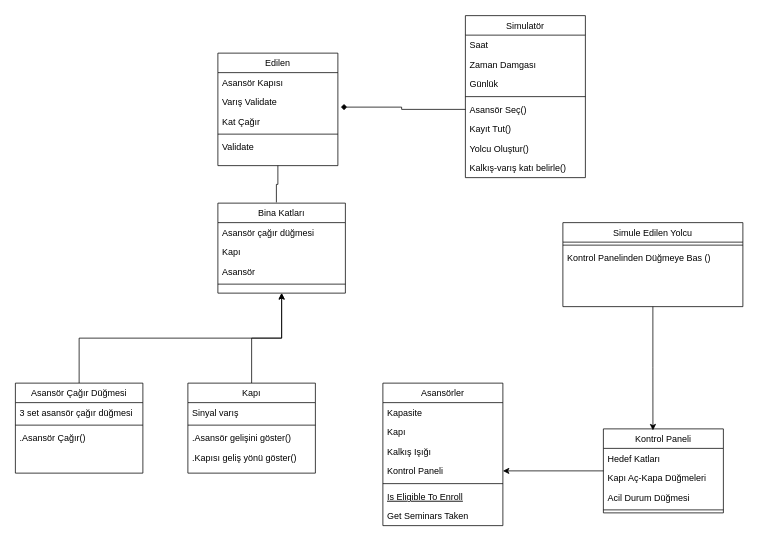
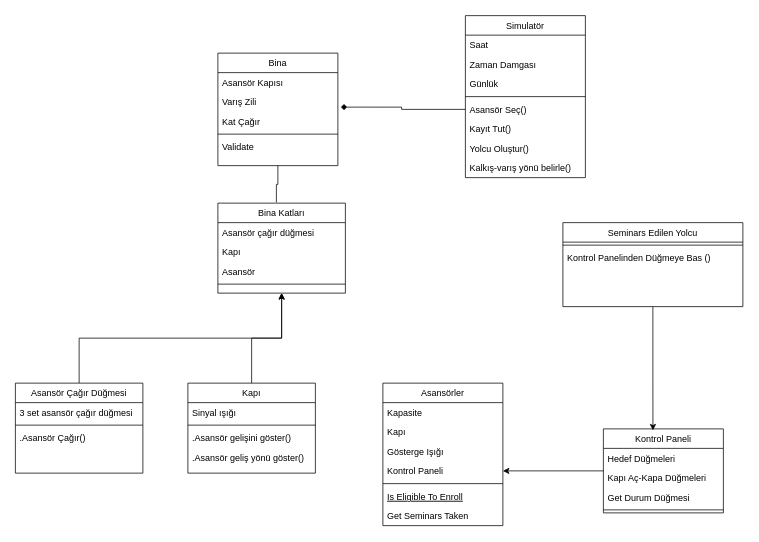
node "Edilen": label "Edilen" -> "Bina"
node "Varış Validate": label "Varış Validate" -> "Varış Zili"
node "Kalkış-varış katı belirle()": label "Kalkış-varış katı belirle()" -> "Kalkış-varış yönü belirle()"
node "Simule Edilen Yolcu": label "Simule Edilen Yolcu" -> "Seminars Edilen Yolcu"
node "Sinyal varış": label "Sinyal varış" -> "Sinyal ışığı"
node "Kalkış Işığı": label "Kalkış Işığı" -> "Gösterge Işığı"
node ".Kapısı geliş yönü göster()": label ".Kapısı geliş yönü göster()" -> ".Asansör geliş yönü göster()"
node "Hedef Katları": label "Hedef Katları" -> "Hedef Düğmeleri"
node "Acil Durum Düğmesi": label "Acil Durum Düğmesi" -> "Get Durum Düğmesi"
